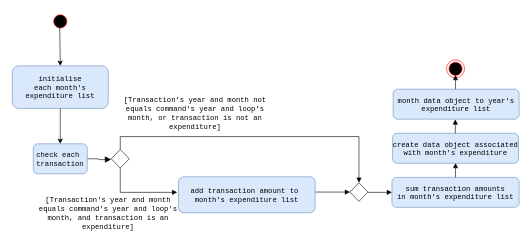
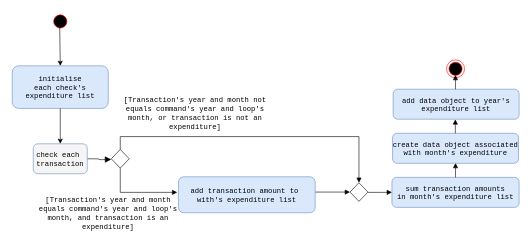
node "initialise each month's expenditure list": label "initialise each month's expenditure list" -> "initialise each check's expenditure list"
node "month data object to year's expenditure list": label "month data object to year's expenditure list" -> "add data object to year's expenditure list"
node "check each transaction": fillcolor #dae8fc -> #f5f5f5
node "add transaction amount to month's expenditure list": label "add transaction amount to month's expenditure list" -> "add transaction amount to with's expenditure list"
